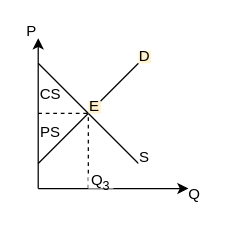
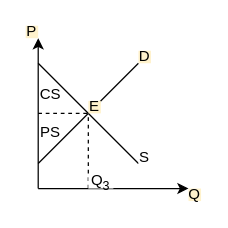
node "P": fillcolor #ffffff -> #fff2cc
node "Q": fillcolor #ffffff -> #fff2cc
